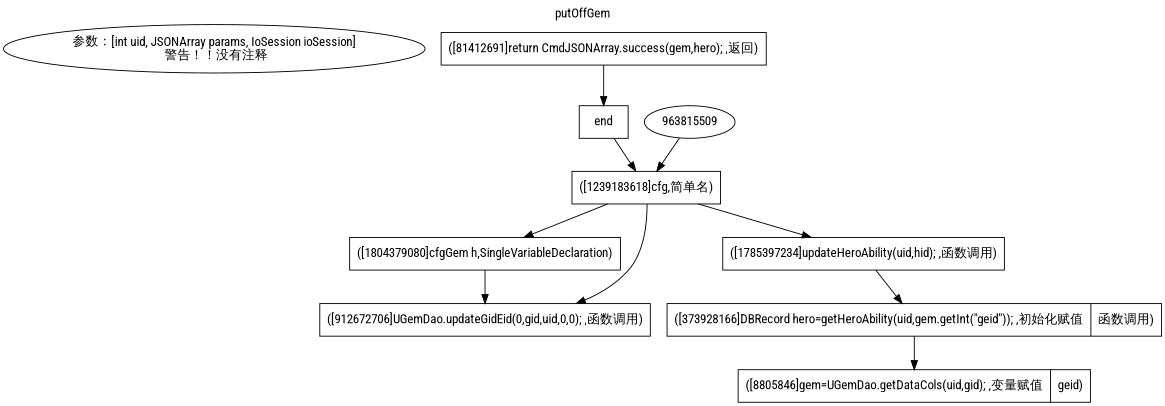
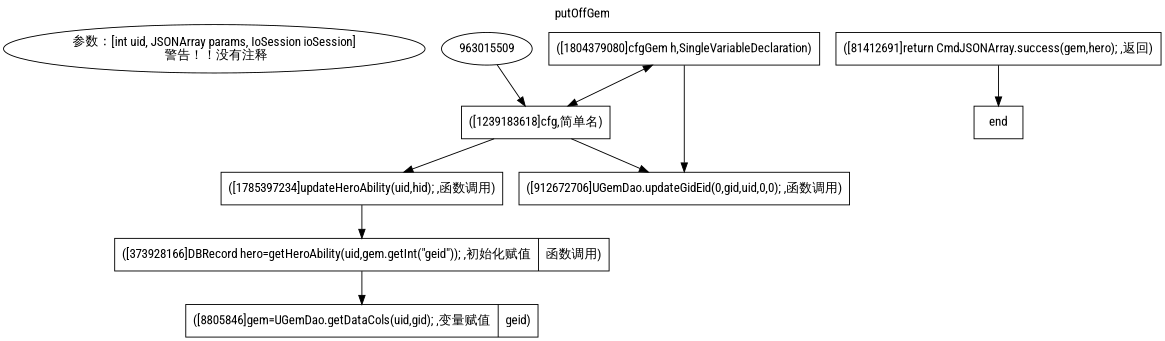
node "963815509": label "963815509" -> "963015509"
edge "end" -> "([1239183618]cfg,简单名)": now "([1804379080]cfgGem h,SingleVariableDeclaration)" -> "([1239183618]cfg,简单名)"
